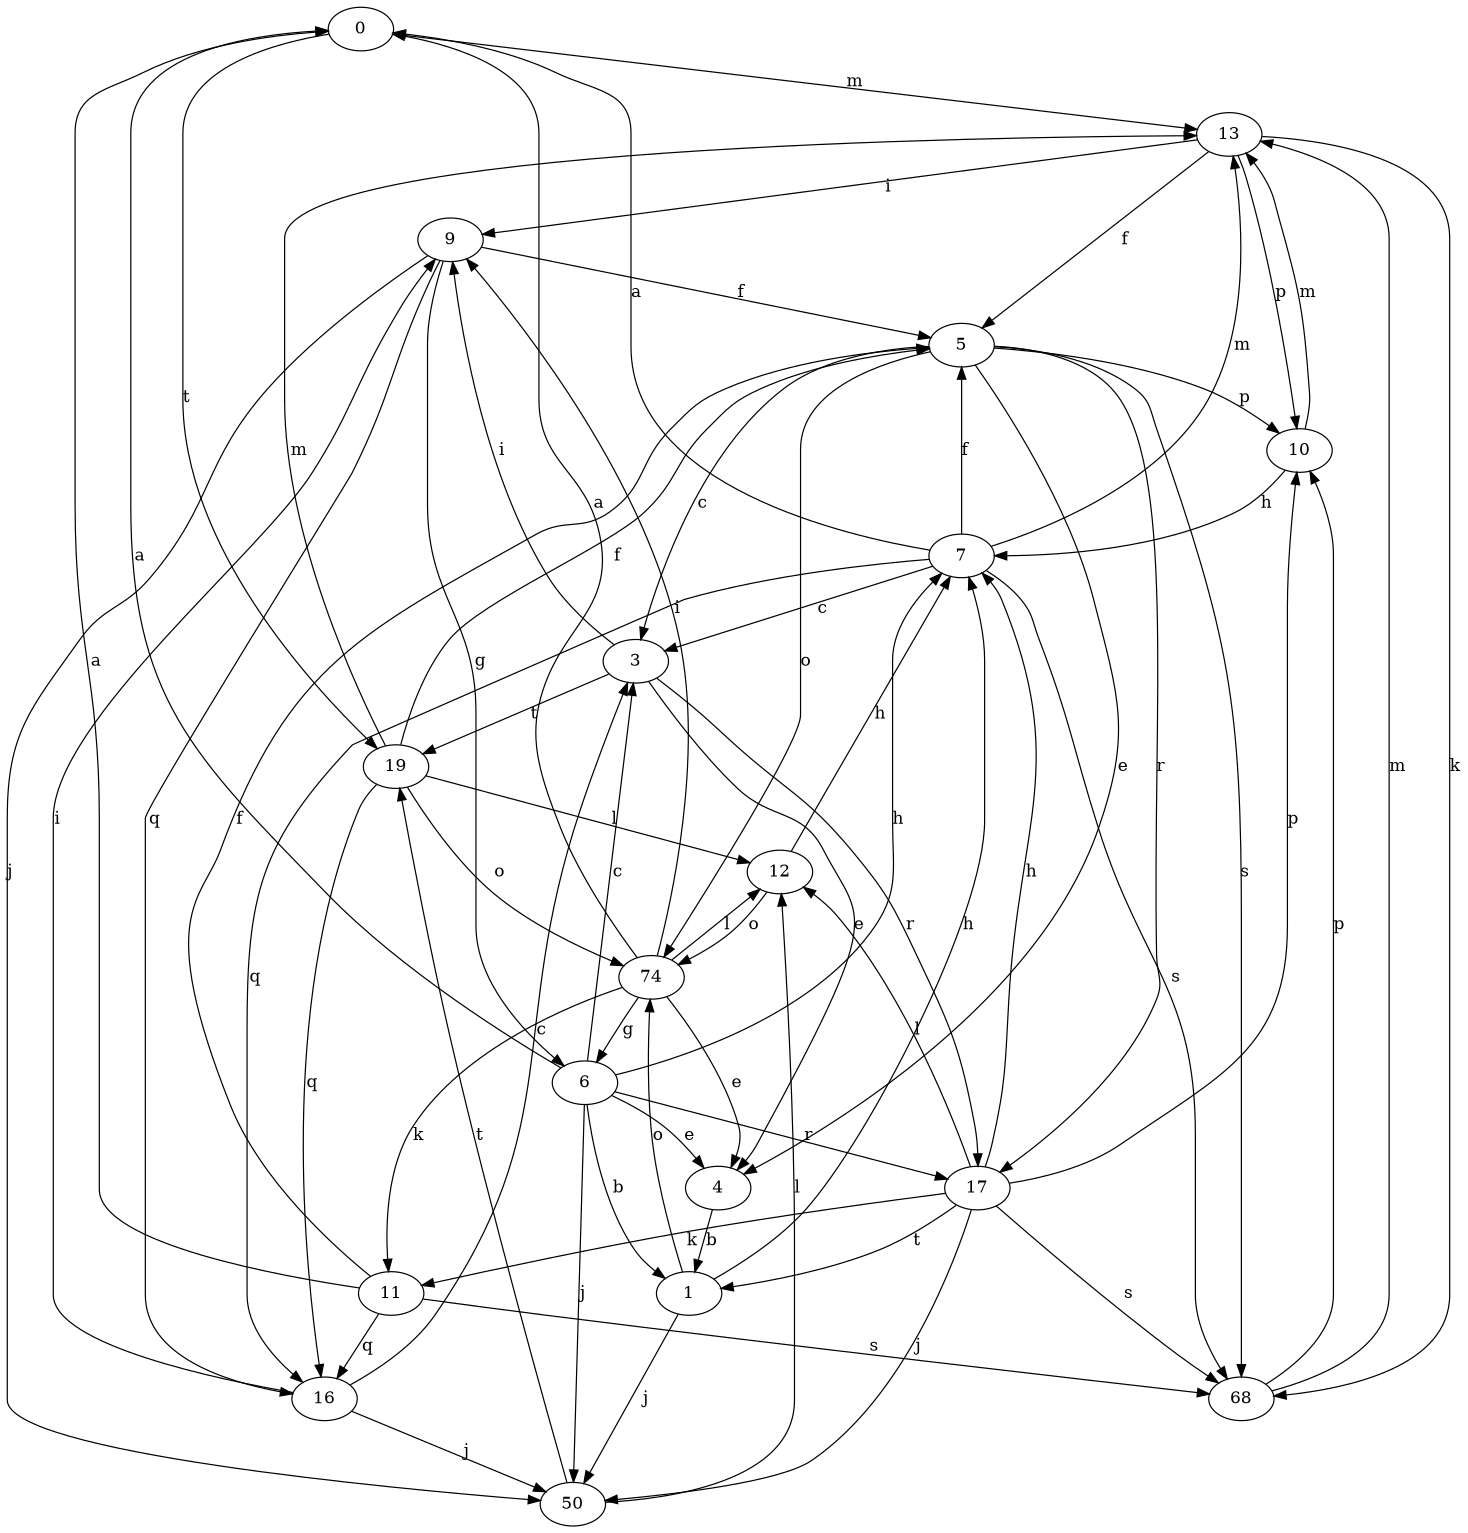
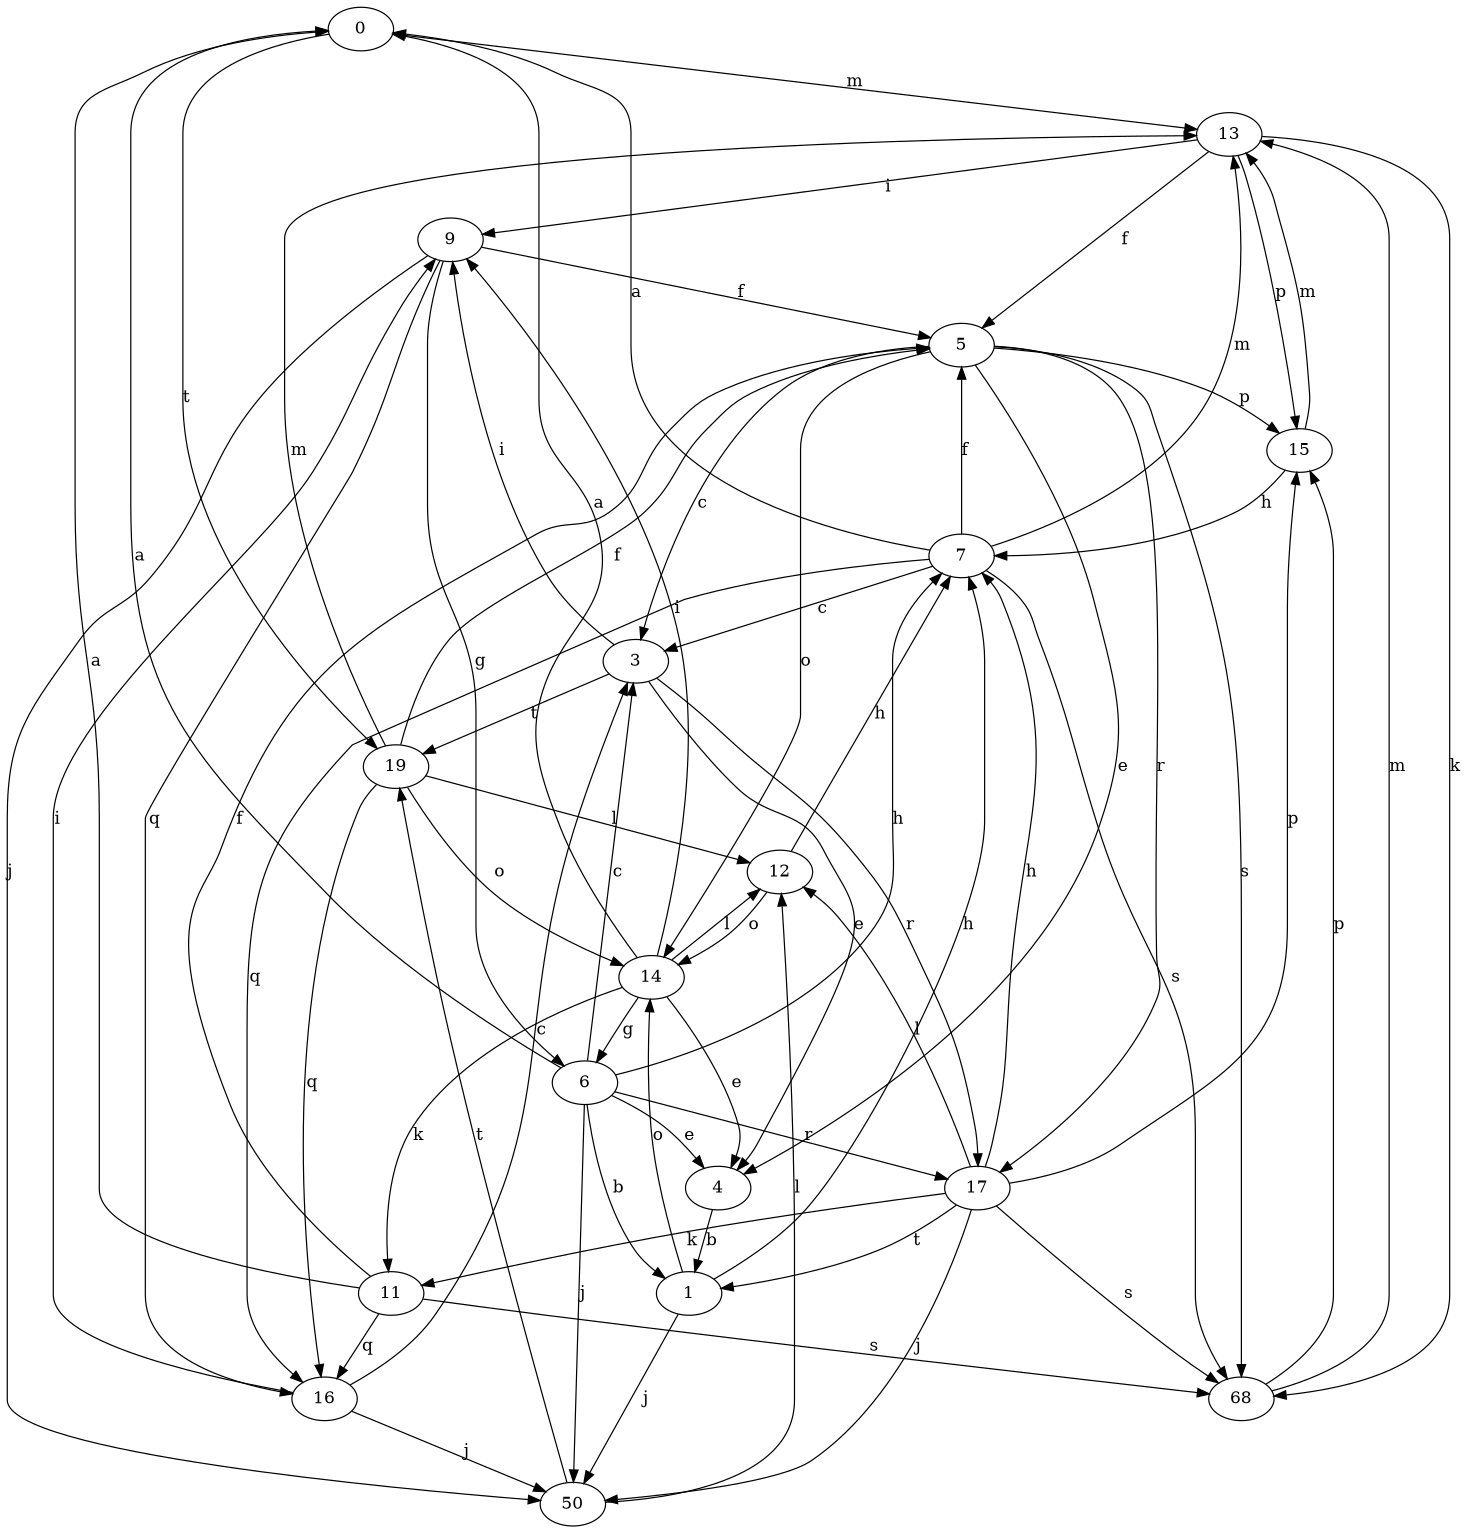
node "10": label "10" -> "15"
node "74": label "74" -> "14"
